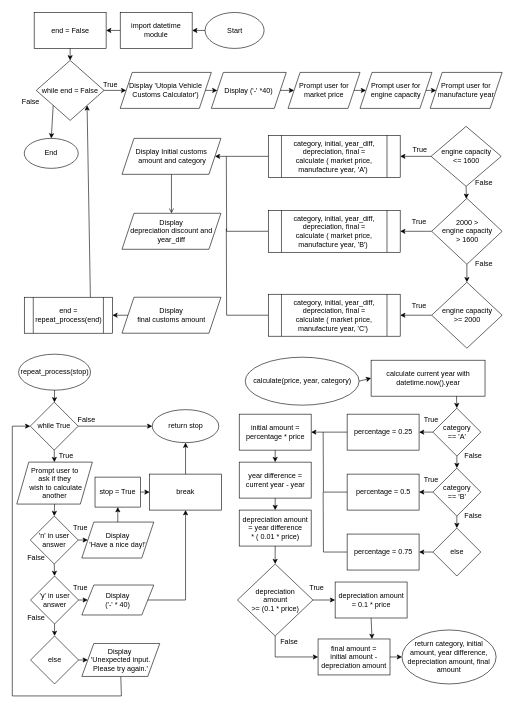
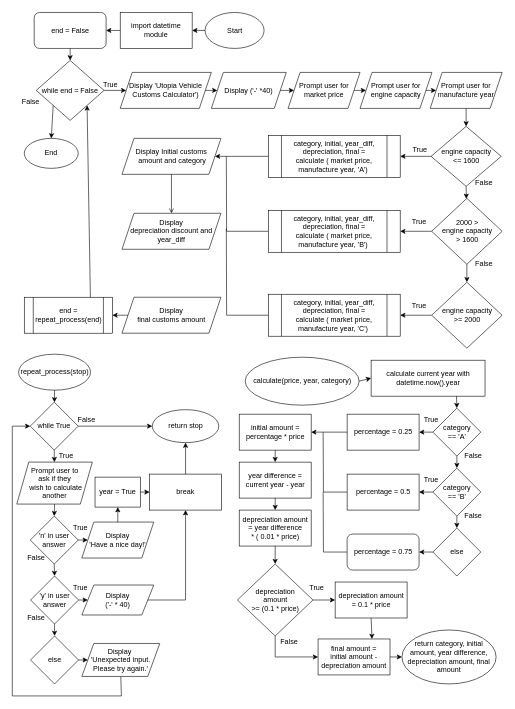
node "end = False": shape rectangle -> rounded rectangle
edge "Prompt user for manufacture year" -> "engine capacity <= 1600": added
node "stop = True": label "stop = True" -> "year = True"
node "percentage = 0.75": shape rectangle -> rounded rectangle
